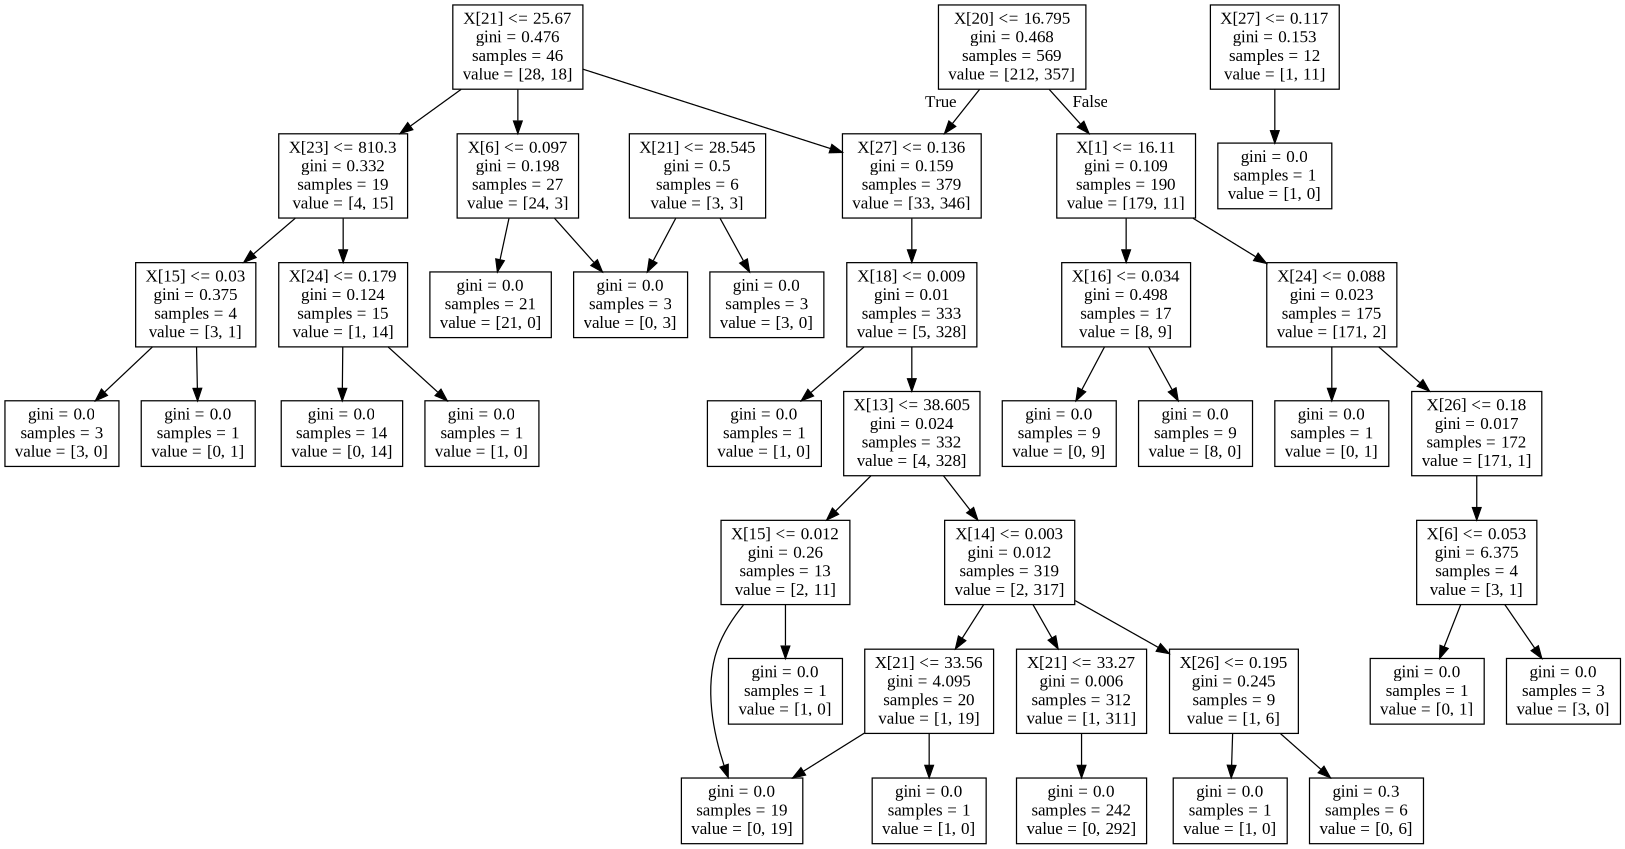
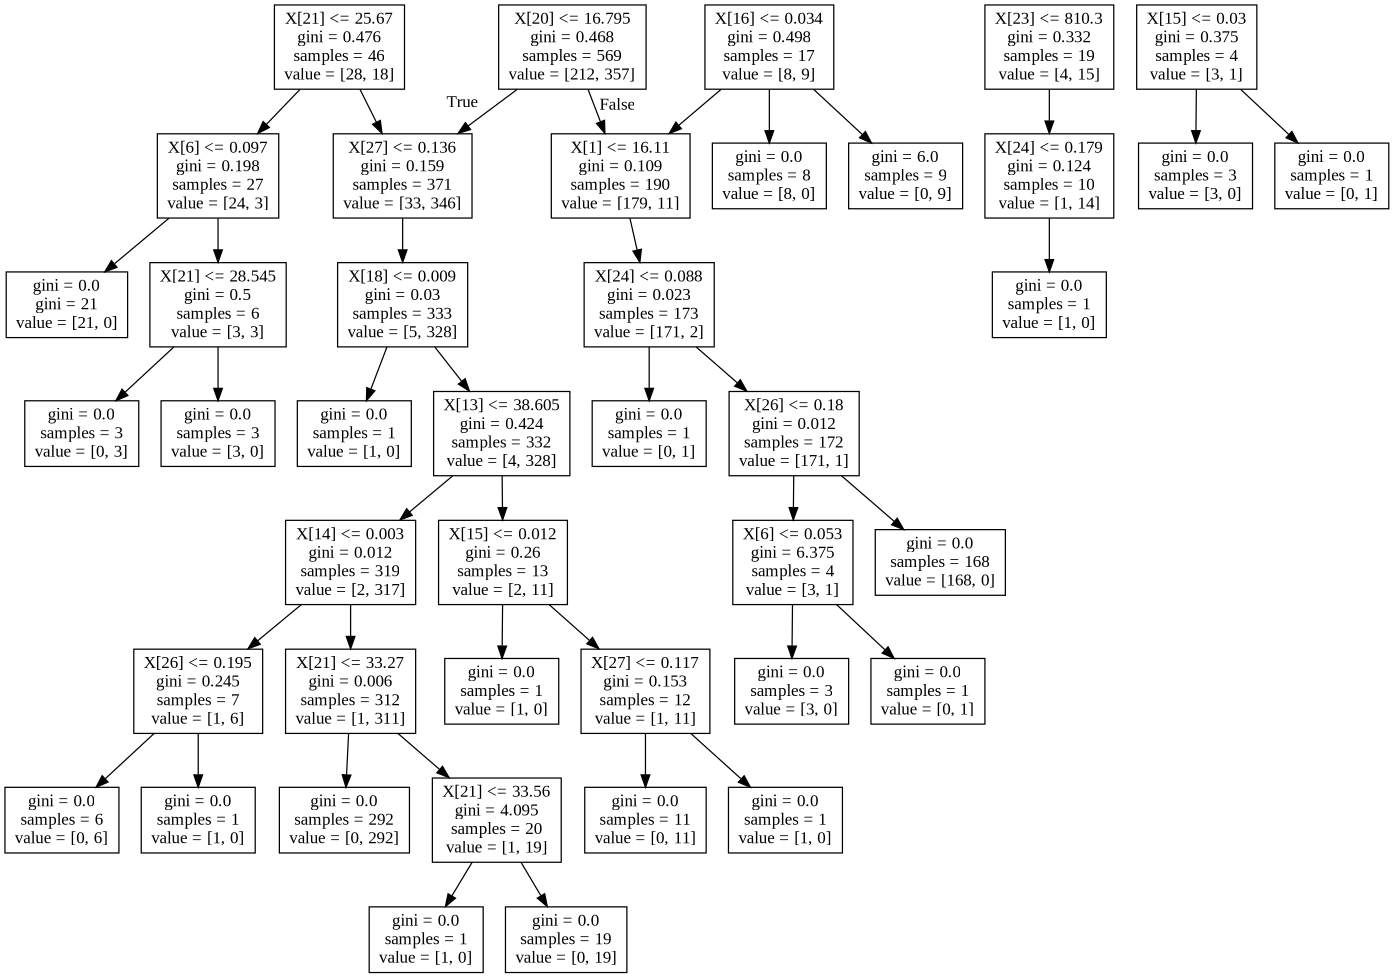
edge "X[21] <= 25.67 gini = 0.476 samples = 46 value = [28, 18]" -> "X[23] <= 810.3 gini = 0.332 samples = 19 value = [4, 15]": removed
node "X[27] <= 0.136 gini = 0.159 samples = 379 value = [33, 346]": label "X[27] <= 0.136 gini = 0.159 samples = 379 value = [33, 346]" -> "X[27] <= 0.136 gini = 0.159 samples = 371 value = [33, 346]"
edge "X[1] <= 16.11 gini = 0.109 samples = 190 value = [179, 11]" -> "X[16] <= 0.034 gini = 0.498 samples = 17 value = [8, 9]": reversed
edge "X[23] <= 810.3 gini = 0.332 samples = 19 value = [4, 15]" -> "X[15] <= 0.03 gini = 0.375 samples = 4 value = [3, 1]": removed
edge "X[6] <= 0.097 gini = 0.198 samples = 27 value = [24, 3]" -> "gini = 0.0 samples = 3 value = [0, 3]": now "X[6] <= 0.097 gini = 0.198 samples = 27 value = [24, 3]" -> "X[21] <= 28.545 gini = 0.5 samples = 6 value = [3, 3]"
node "X[24] <= 0.179 gini = 0.124 samples = 15 value = [1, 14]": label "X[24] <= 0.179 gini = 0.124 samples = 15 value = [1, 14]" -> "X[24] <= 0.179 gini = 0.124 samples = 10 value = [1, 14]"
node "gini = 0.0 samples = 21 value = [21, 0]": label "gini = 0.0 samples = 21 value = [21, 0]" -> "gini = 0.0 gini = 21 value = [21, 0]"
node "X[18] <= 0.009 gini = 0.01 samples = 333 value = [5, 328]": label "X[18] <= 0.009 gini = 0.01 samples = 333 value = [5, 328]" -> "X[18] <= 0.009 gini = 0.03 samples = 333 value = [5, 328]"
node "X[24] <= 0.088 gini = 0.023 samples = 175 value = [171, 2]": label "X[24] <= 0.088 gini = 0.023 samples = 175 value = [171, 2]" -> "X[24] <= 0.088 gini = 0.023 samples = 173 value = [171, 2]"
node "gini = 0.0 samples = 14 value = [0, 14]": removed
node "X[13] <= 38.605 gini = 0.024 samples = 332 value = [4, 328]": label "X[13] <= 38.605 gini = 0.024 samples = 332 value = [4, 328]" -> "X[13] <= 38.605 gini = 0.424 samples = 332 value = [4, 328]"
node "gini = 0.0 samples = 9 value = [0, 9]": label "gini = 0.0 samples = 9 value = [0, 9]" -> "gini = 6.0 samples = 9 value = [0, 9]"
node "gini = 0.0 samples = 9 value = [8, 0]": label "gini = 0.0 samples = 9 value = [8, 0]" -> "gini = 0.0 samples = 8 value = [8, 0]"
node "X[26] <= 0.18 gini = 0.017 samples = 172 value = [171, 1]": label "X[26] <= 0.18 gini = 0.017 samples = 172 value = [171, 1]" -> "X[26] <= 0.18 gini = 0.012 samples = 172 value = [171, 1]"
node "gini = 0.0 samples = 168 value = [168, 0]": added
edge "X[14] <= 0.003 gini = 0.012 samples = 319 value = [2, 317]" -> "X[21] <= 33.56 gini = 4.095 samples = 20 value = [1, 19]": now "X[21] <= 33.27 gini = 0.006 samples = 312 value = [1, 311]" -> "X[21] <= 33.56 gini = 4.095 samples = 20 value = [1, 19]"
edge "X[15] <= 0.012 gini = 0.26 samples = 13 value = [2, 11]" -> "gini = 0.0 samples = 19 value = [0, 19]": now "X[15] <= 0.012 gini = 0.26 samples = 13 value = [2, 11]" -> "X[27] <= 0.117 gini = 0.153 samples = 12 value = [1, 11]"
node "X[26] <= 0.195 gini = 0.245 samples = 9 value = [1, 6]": label "X[26] <= 0.195 gini = 0.245 samples = 9 value = [1, 6]" -> "X[26] <= 0.195 gini = 0.245 samples = 7 value = [1, 6]"
node "gini = 0.0 samples = 242 value = [0, 292]": label "gini = 0.0 samples = 242 value = [0, 292]" -> "gini = 0.0 samples = 292 value = [0, 292]"
node "gini = 0.3 samples = 6 value = [0, 6]": label "gini = 0.3 samples = 6 value = [0, 6]" -> "gini = 0.0 samples = 6 value = [0, 6]"
node "gini = 0.0 samples = 11 value = [0, 11]": added
